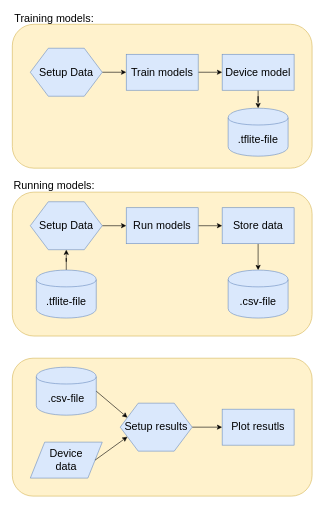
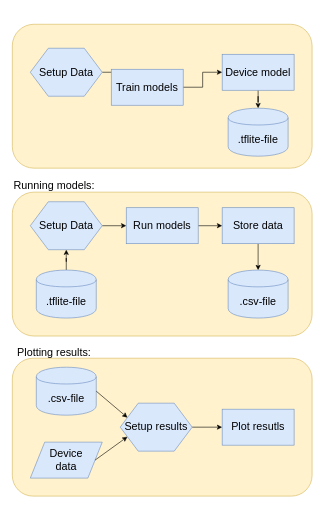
node "Training models:": removed
node "Train models": moved (162, 72) -> (147, 87)
node "Plotting results:": added
